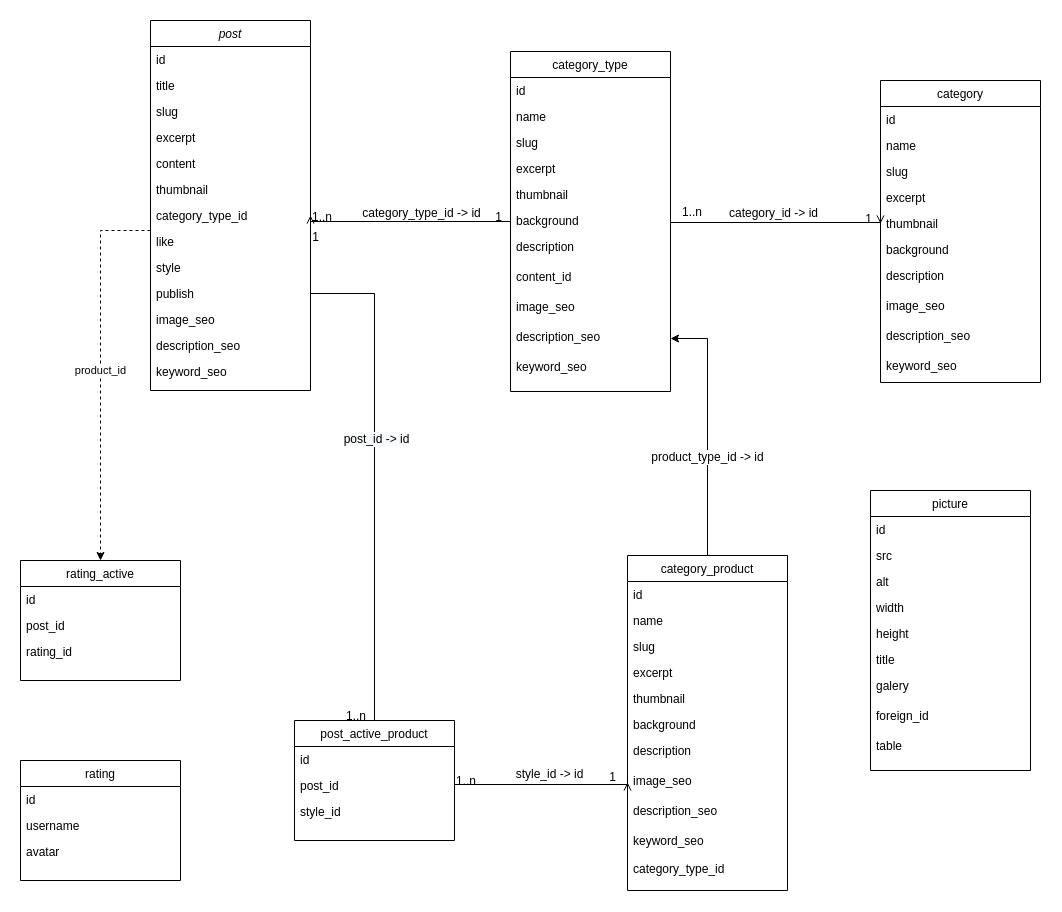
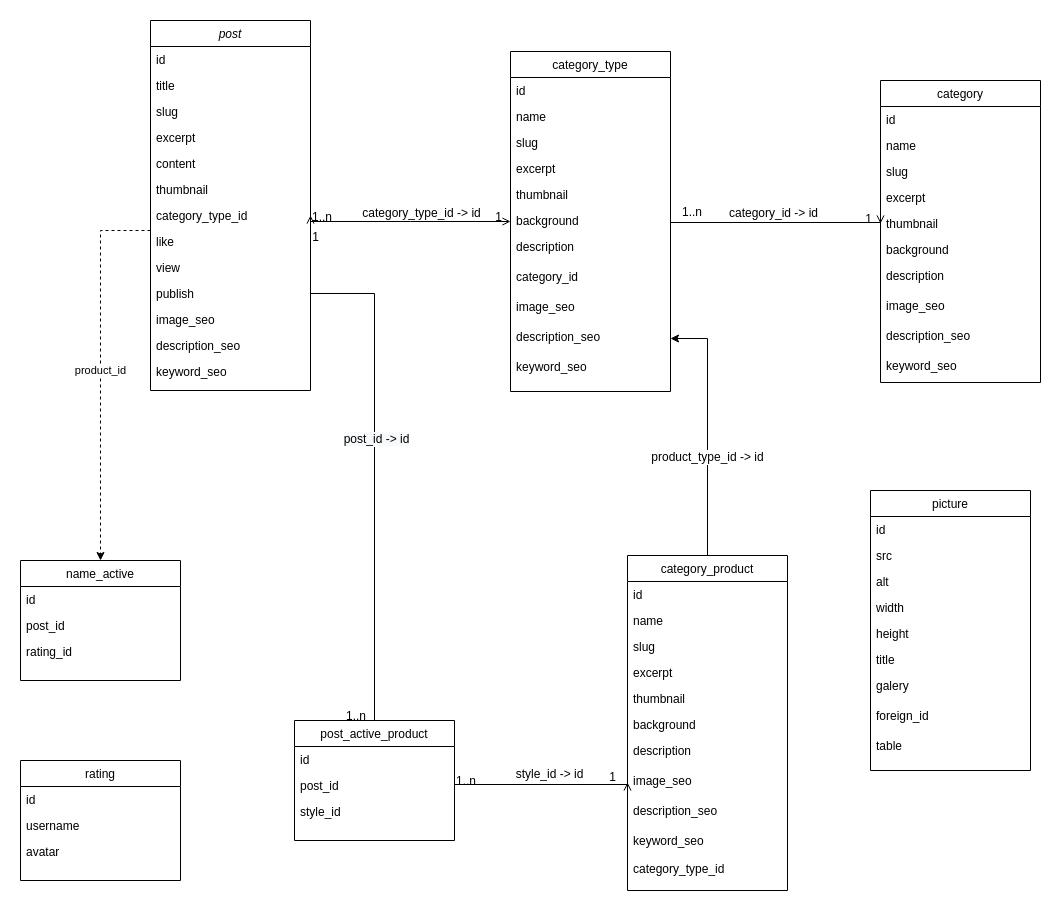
edge "post" -- "category_type": arrowhead none -> open
node "style": label "style" -> "view"
node "content_id": label "content_id" -> "category_id"
node "rating_active": label "rating_active" -> "name_active"
